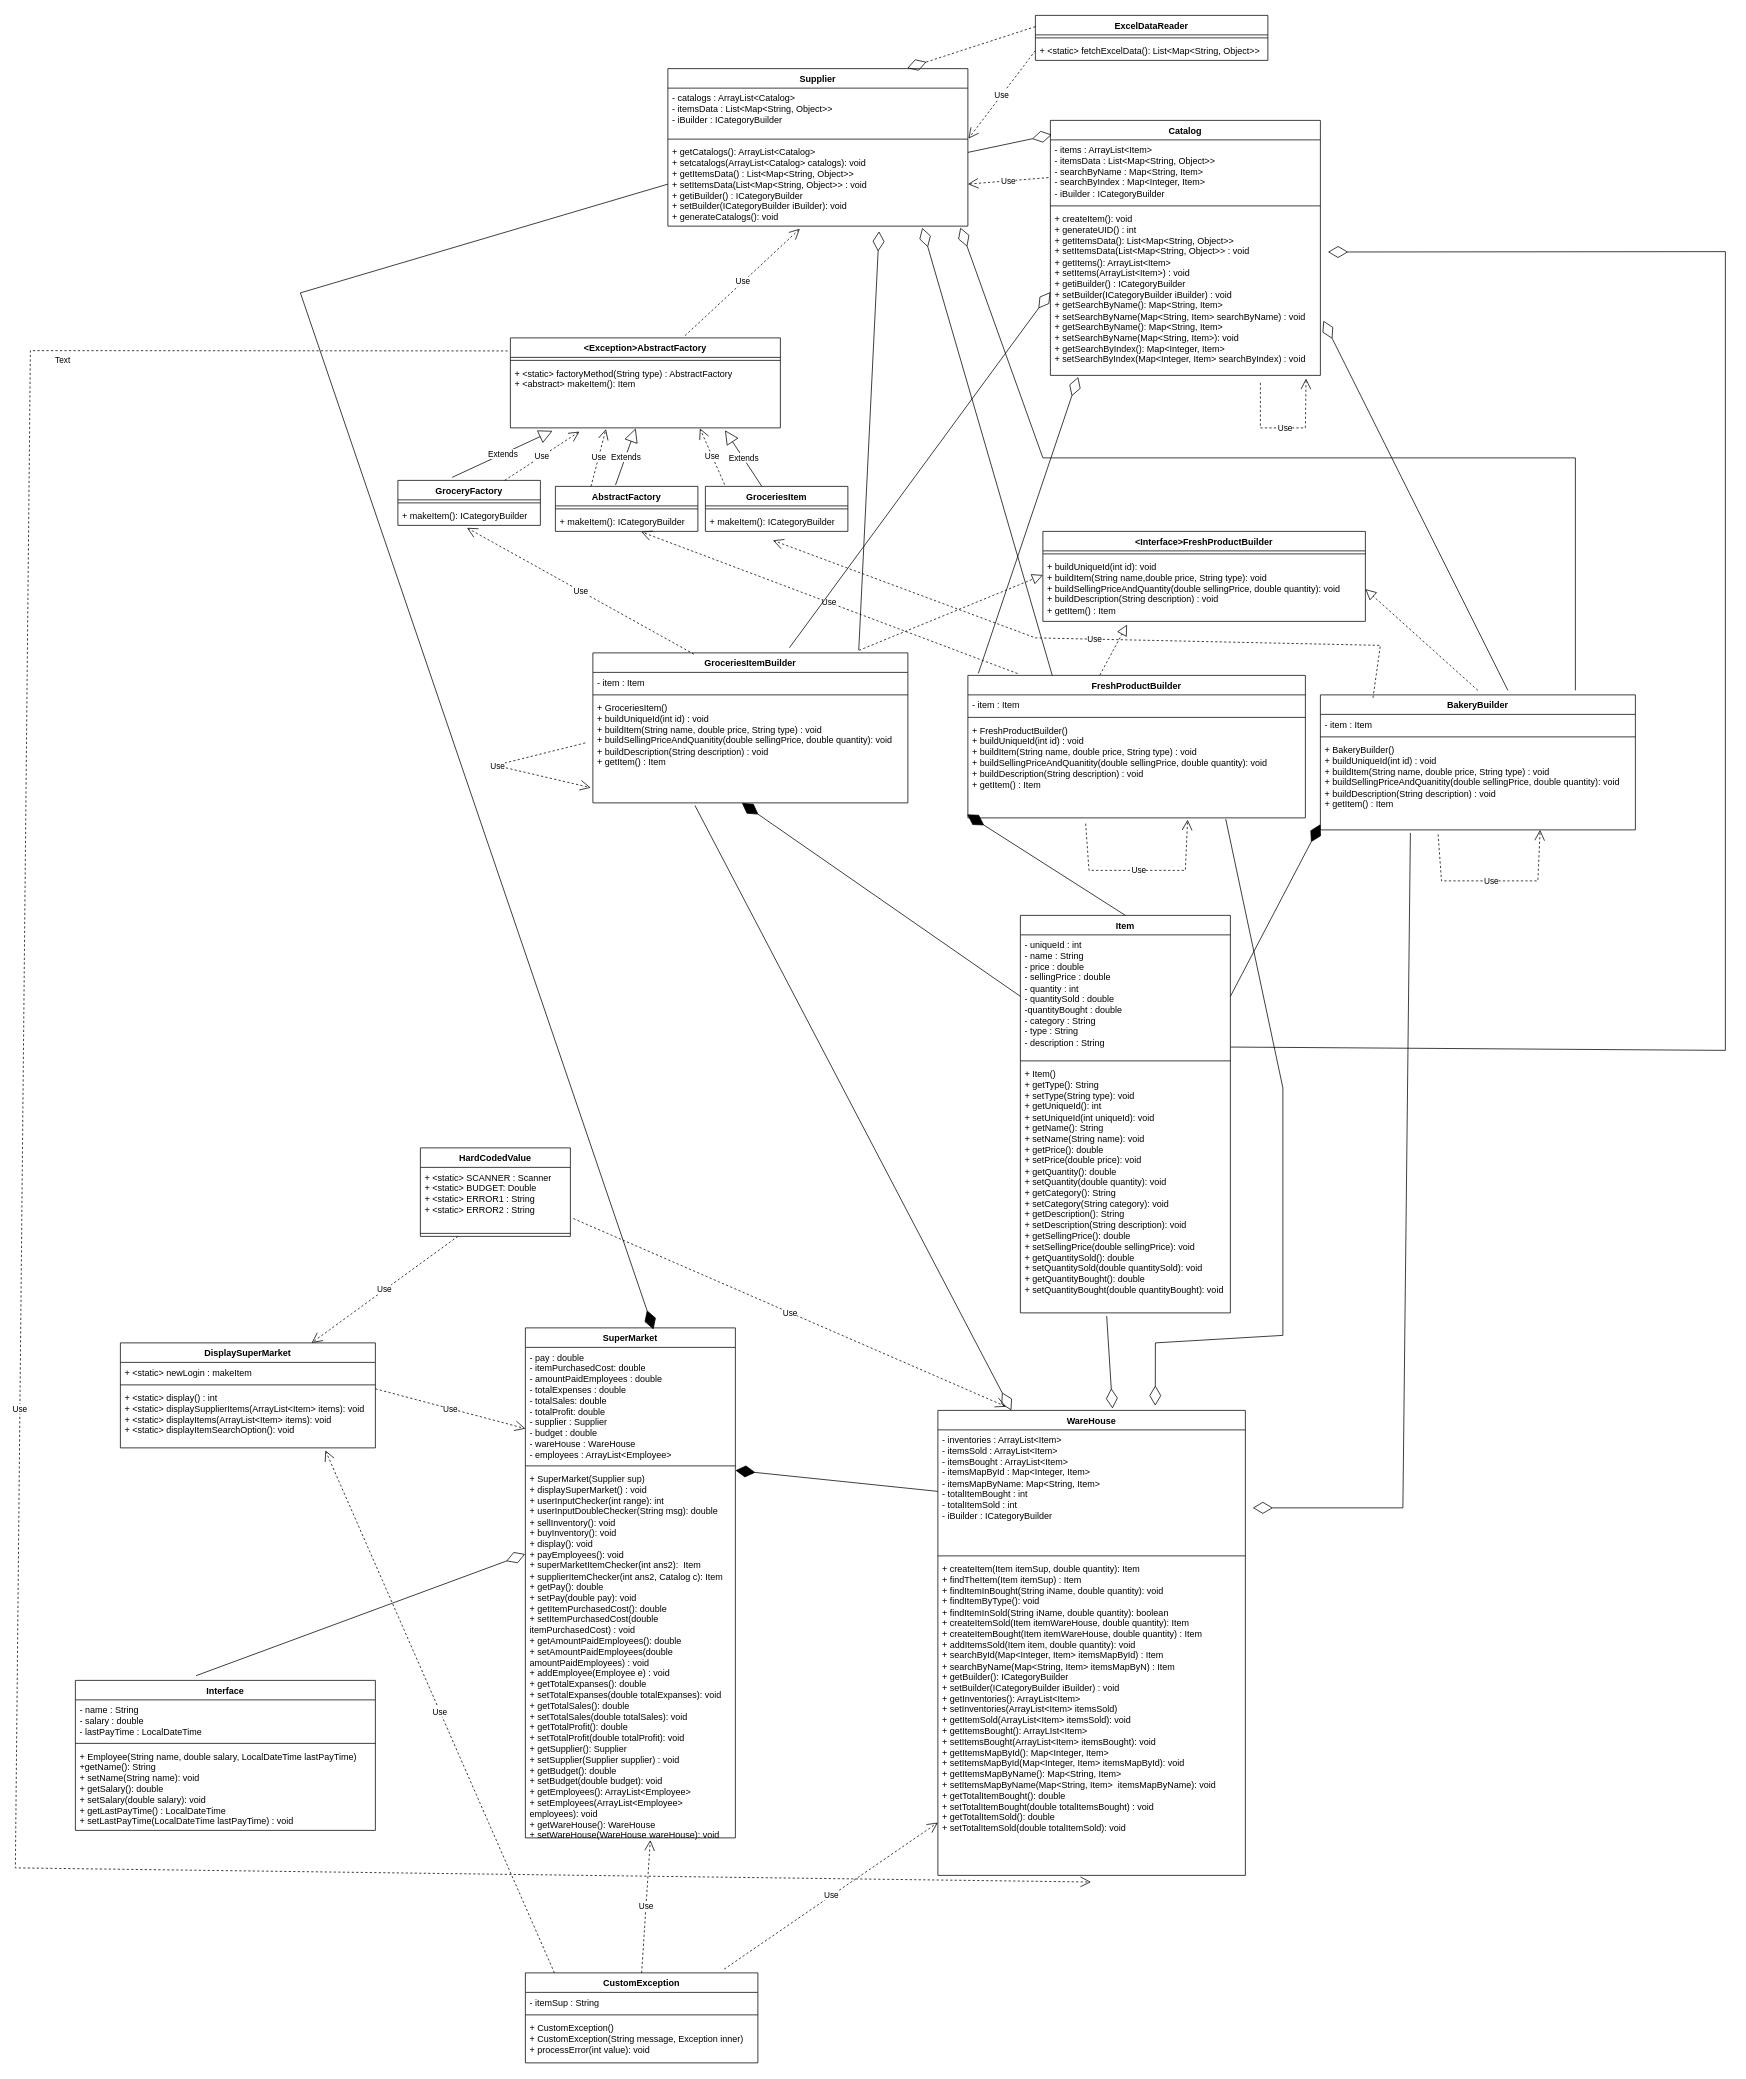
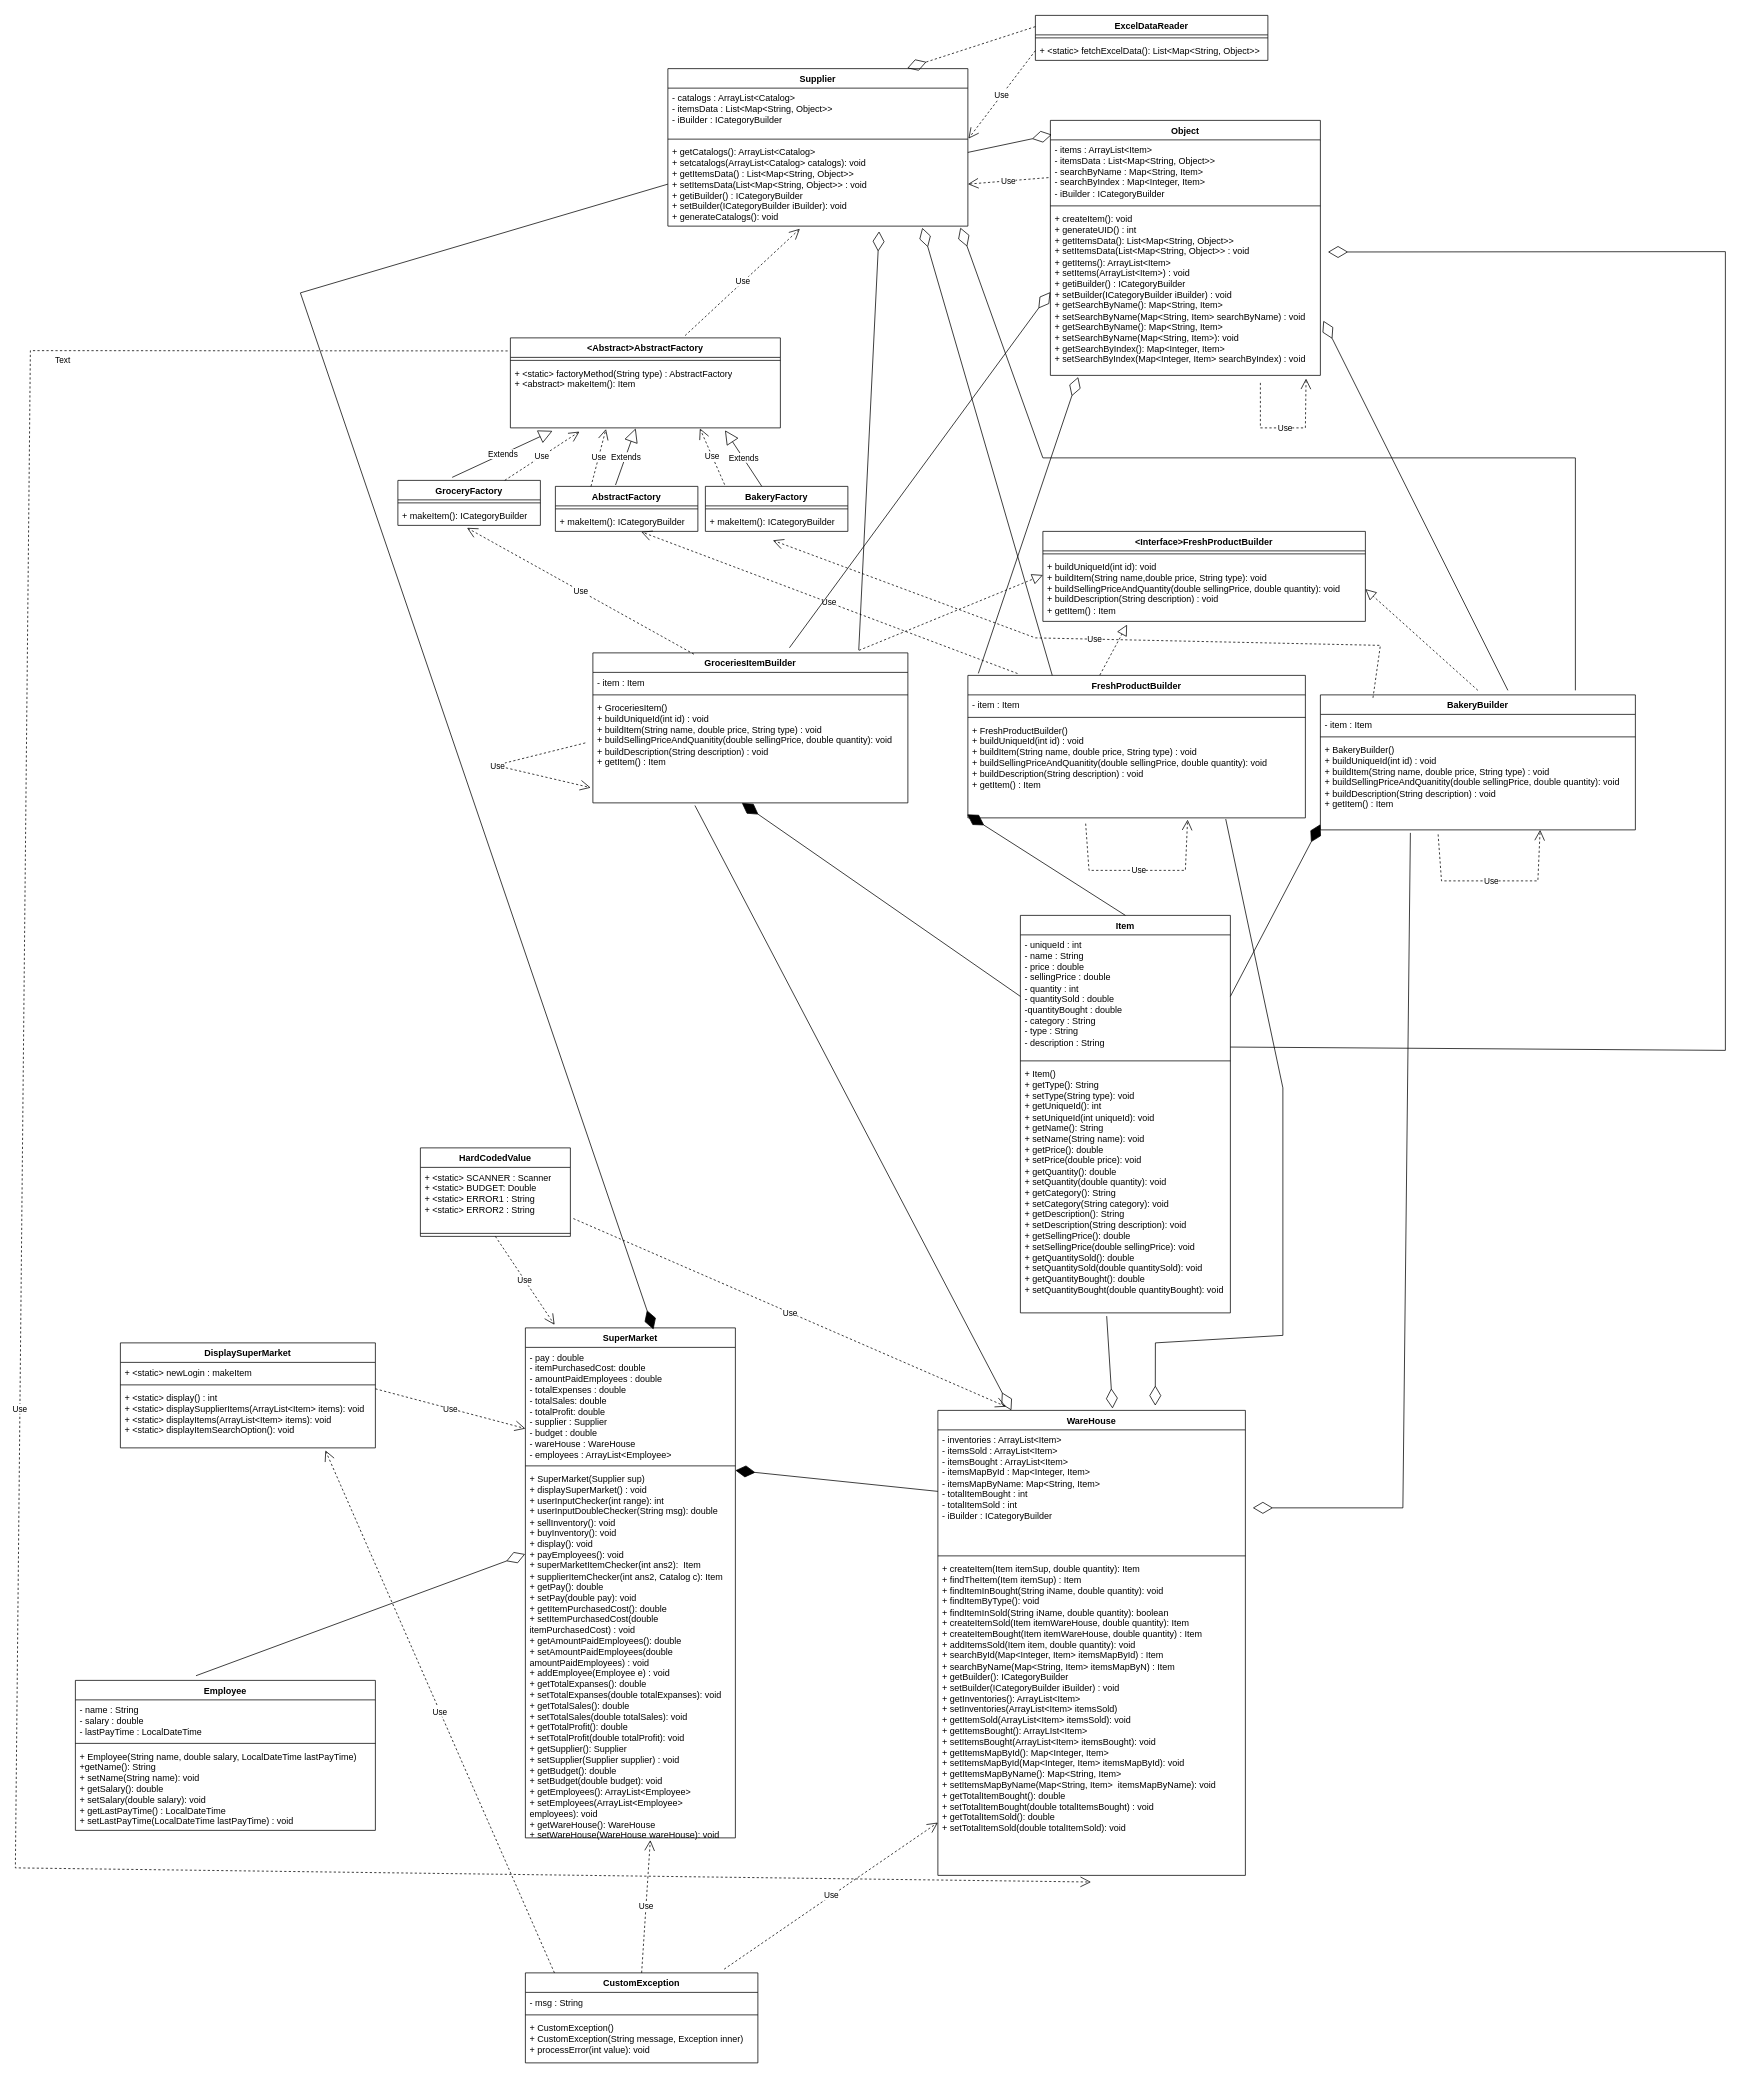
node "Catalog": label "Catalog" -> "Object"
node "<Exception>AbstractFactory": label "<Exception>AbstractFactory" -> "<Abstract>AbstractFactory"
node "GroceriesItem": label "GroceriesItem" -> "BakeryFactory"
edge "HardCodedValue" -> "SuperMarket": added, label "Use"
edge "HardCodedValue" -> "DisplaySuperMarket": removed, label "Use"
node "Interface": label "Interface" -> "Employee"
node "- itemSup : String": label "- itemSup : String" -> "- msg : String"
